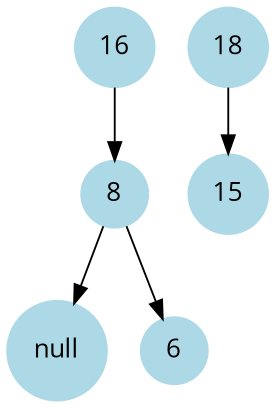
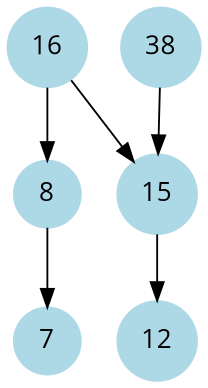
node "18": label "18" -> "38"
edge "16" -> "15": added
node "12": added
node "null": removed
node "6": label "6" -> "7"
